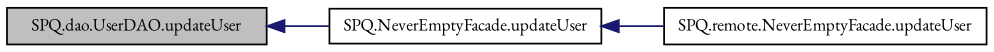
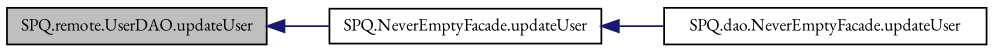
node "SPQ.dao.UserDAO.updateUser": label "SPQ.dao.UserDAO.updateUser" -> "SPQ.remote.UserDAO.updateUser"
node "SPQ.remote.NeverEmptyFacade.updateUser": label "SPQ.remote.NeverEmptyFacade.updateUser" -> "SPQ.dao.NeverEmptyFacade.updateUser"
